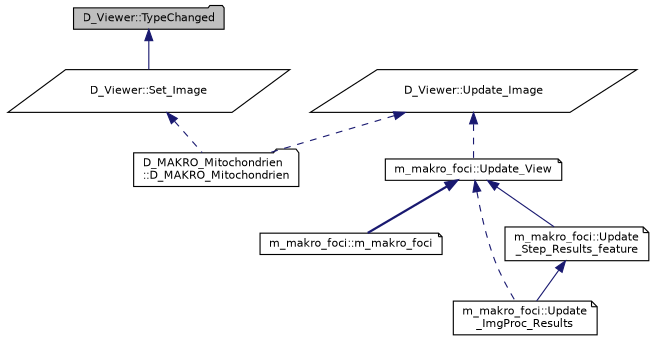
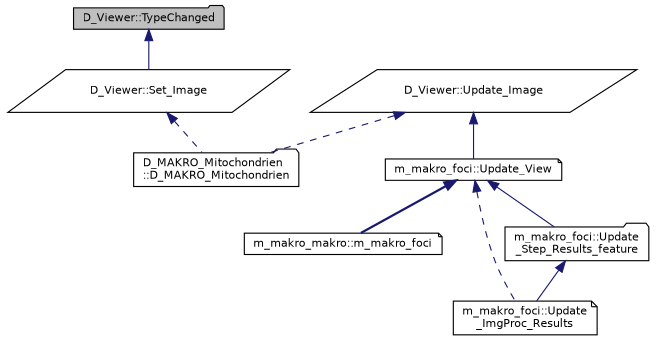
edge "m_makro_foci::Update_View" -> "D_Viewer::Update_Image": style dashed -> solid
node "m_makro_foci::m_makro_foci": label "m_makro_foci::m_makro_foci" -> "m_makro_makro::m_makro_foci"
node "m_makro_foci::Update _Step_Results_feature": shape note -> folder
